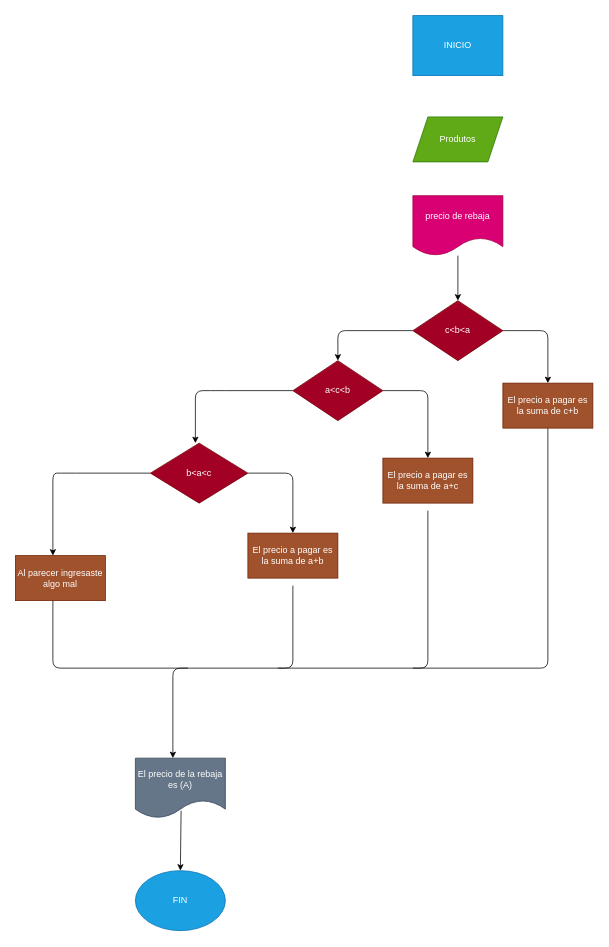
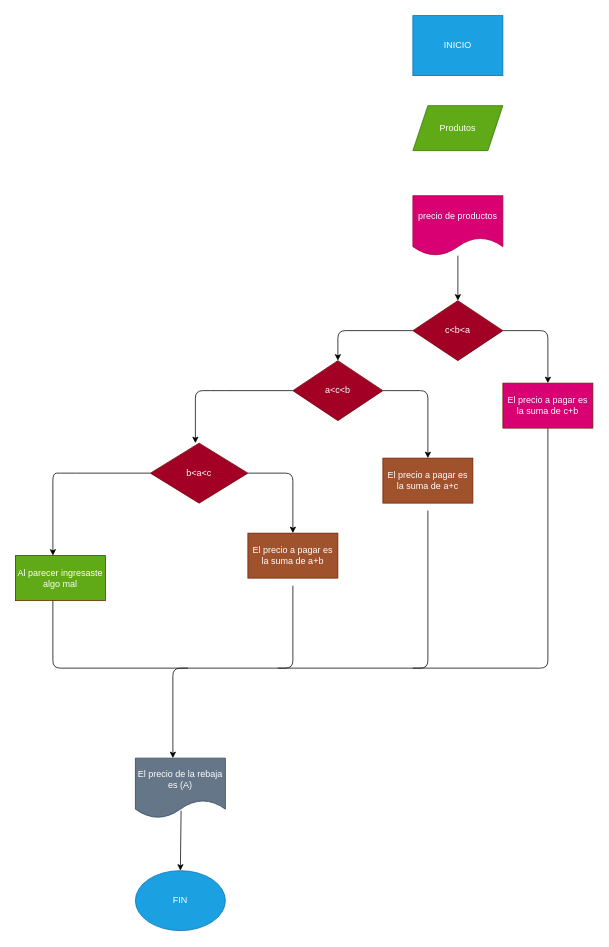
node "Produtos": moved (458, 139) -> (458, 128)
node "precio de rebaja": label "precio de rebaja" -> "precio de productos"
node "El precio a pagar es la suma de c+b": fillcolor #a0522d -> #d80073
node "Al parecer ingresaste algo mal": fillcolor #a0522d -> #60a917
